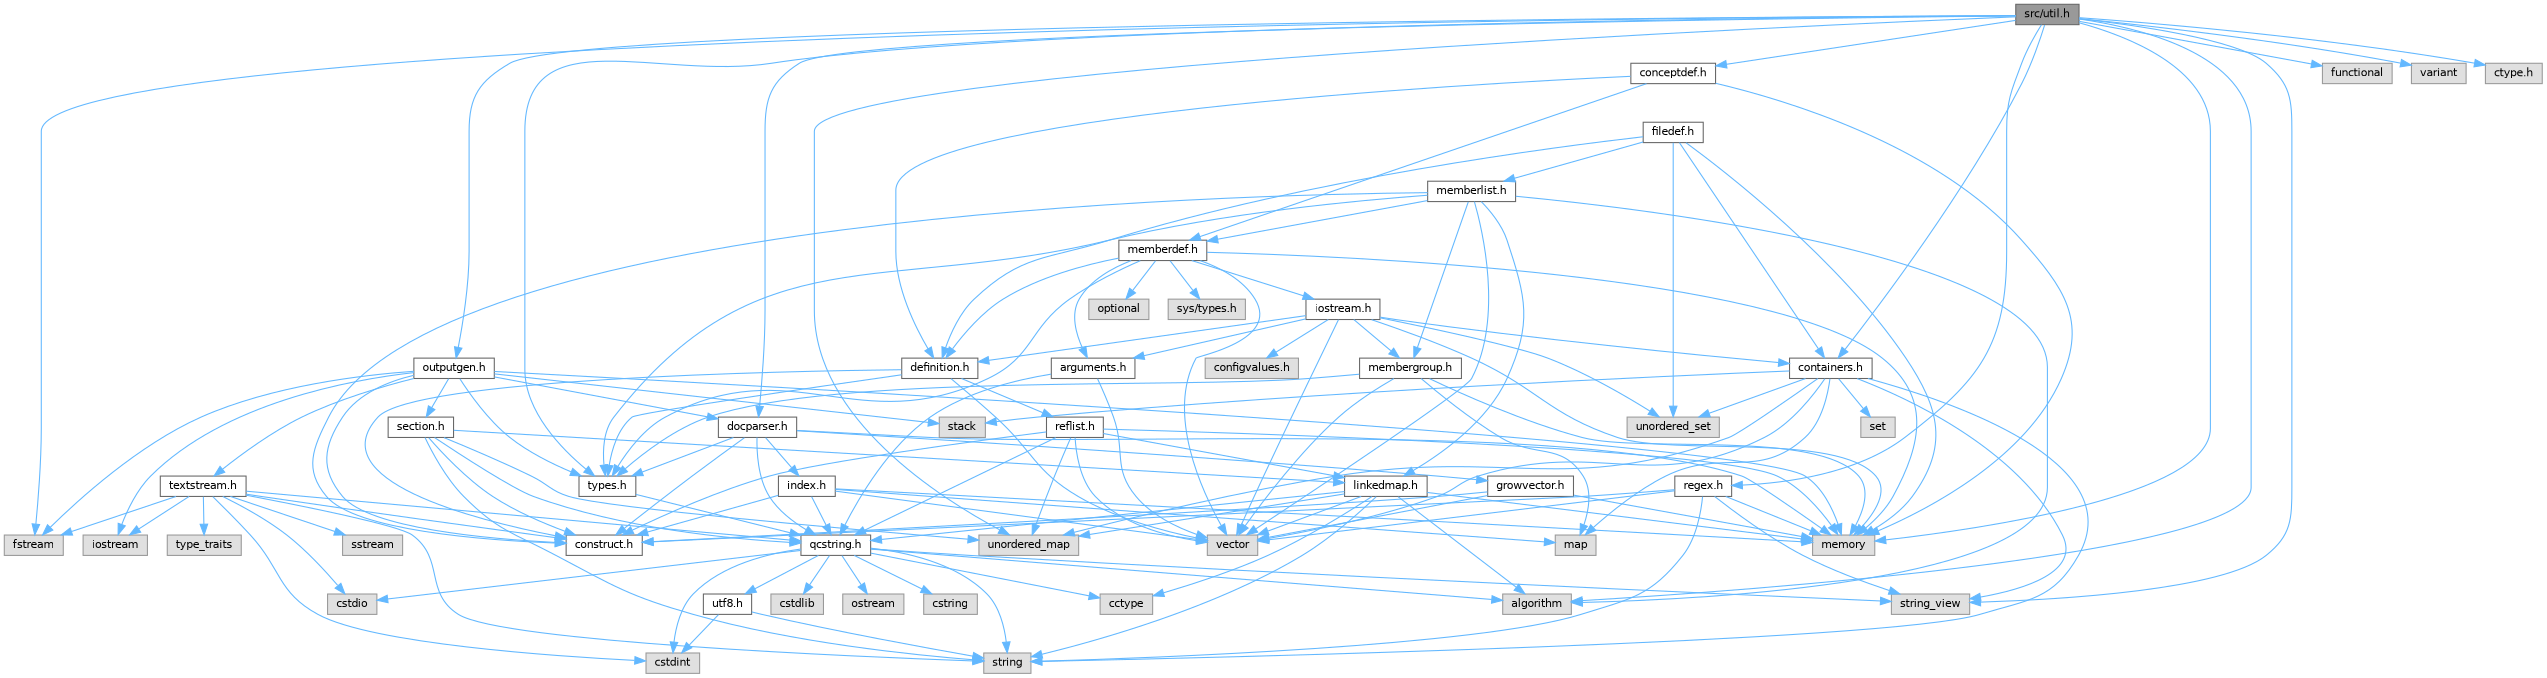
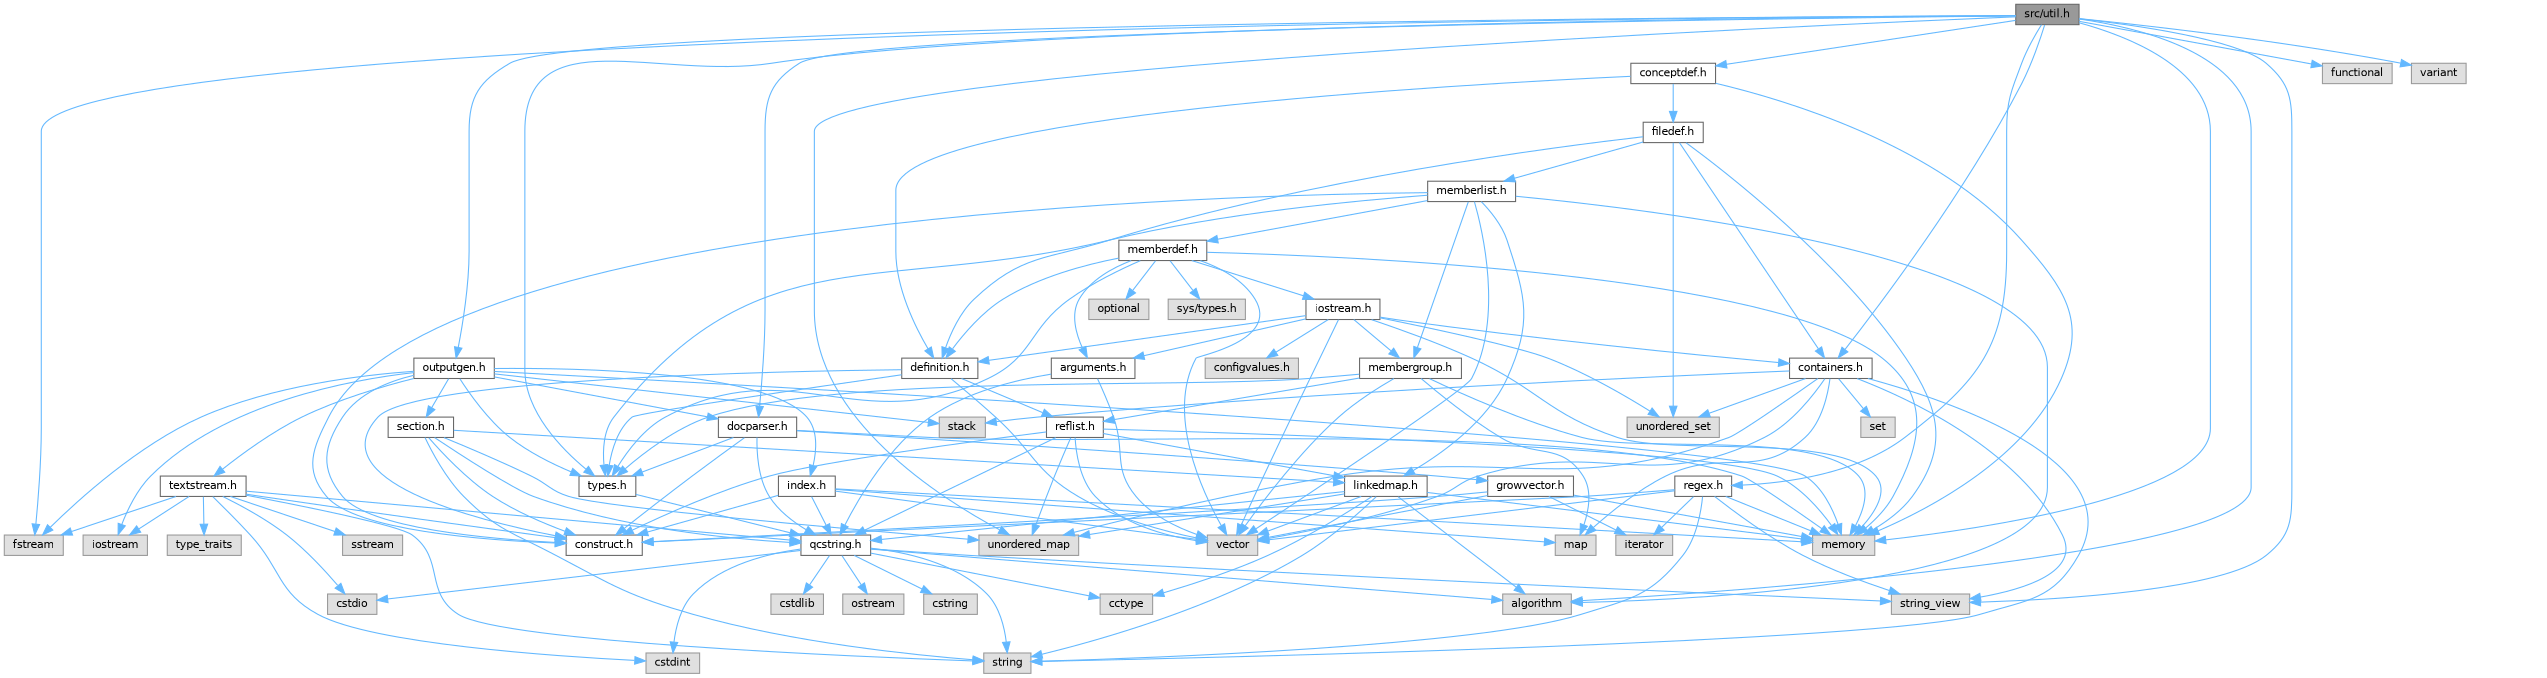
node "ctype.h": removed
edge "conceptdef.h" -> "memberdef.h": now "conceptdef.h" -> "filedef.h"
edge "membergroup.h" -> "reflist.h": added
edge "docparser.h" -> "index.h": now "outputgen.h" -> "index.h"
node "iterator": added
node "utf8.h": removed
